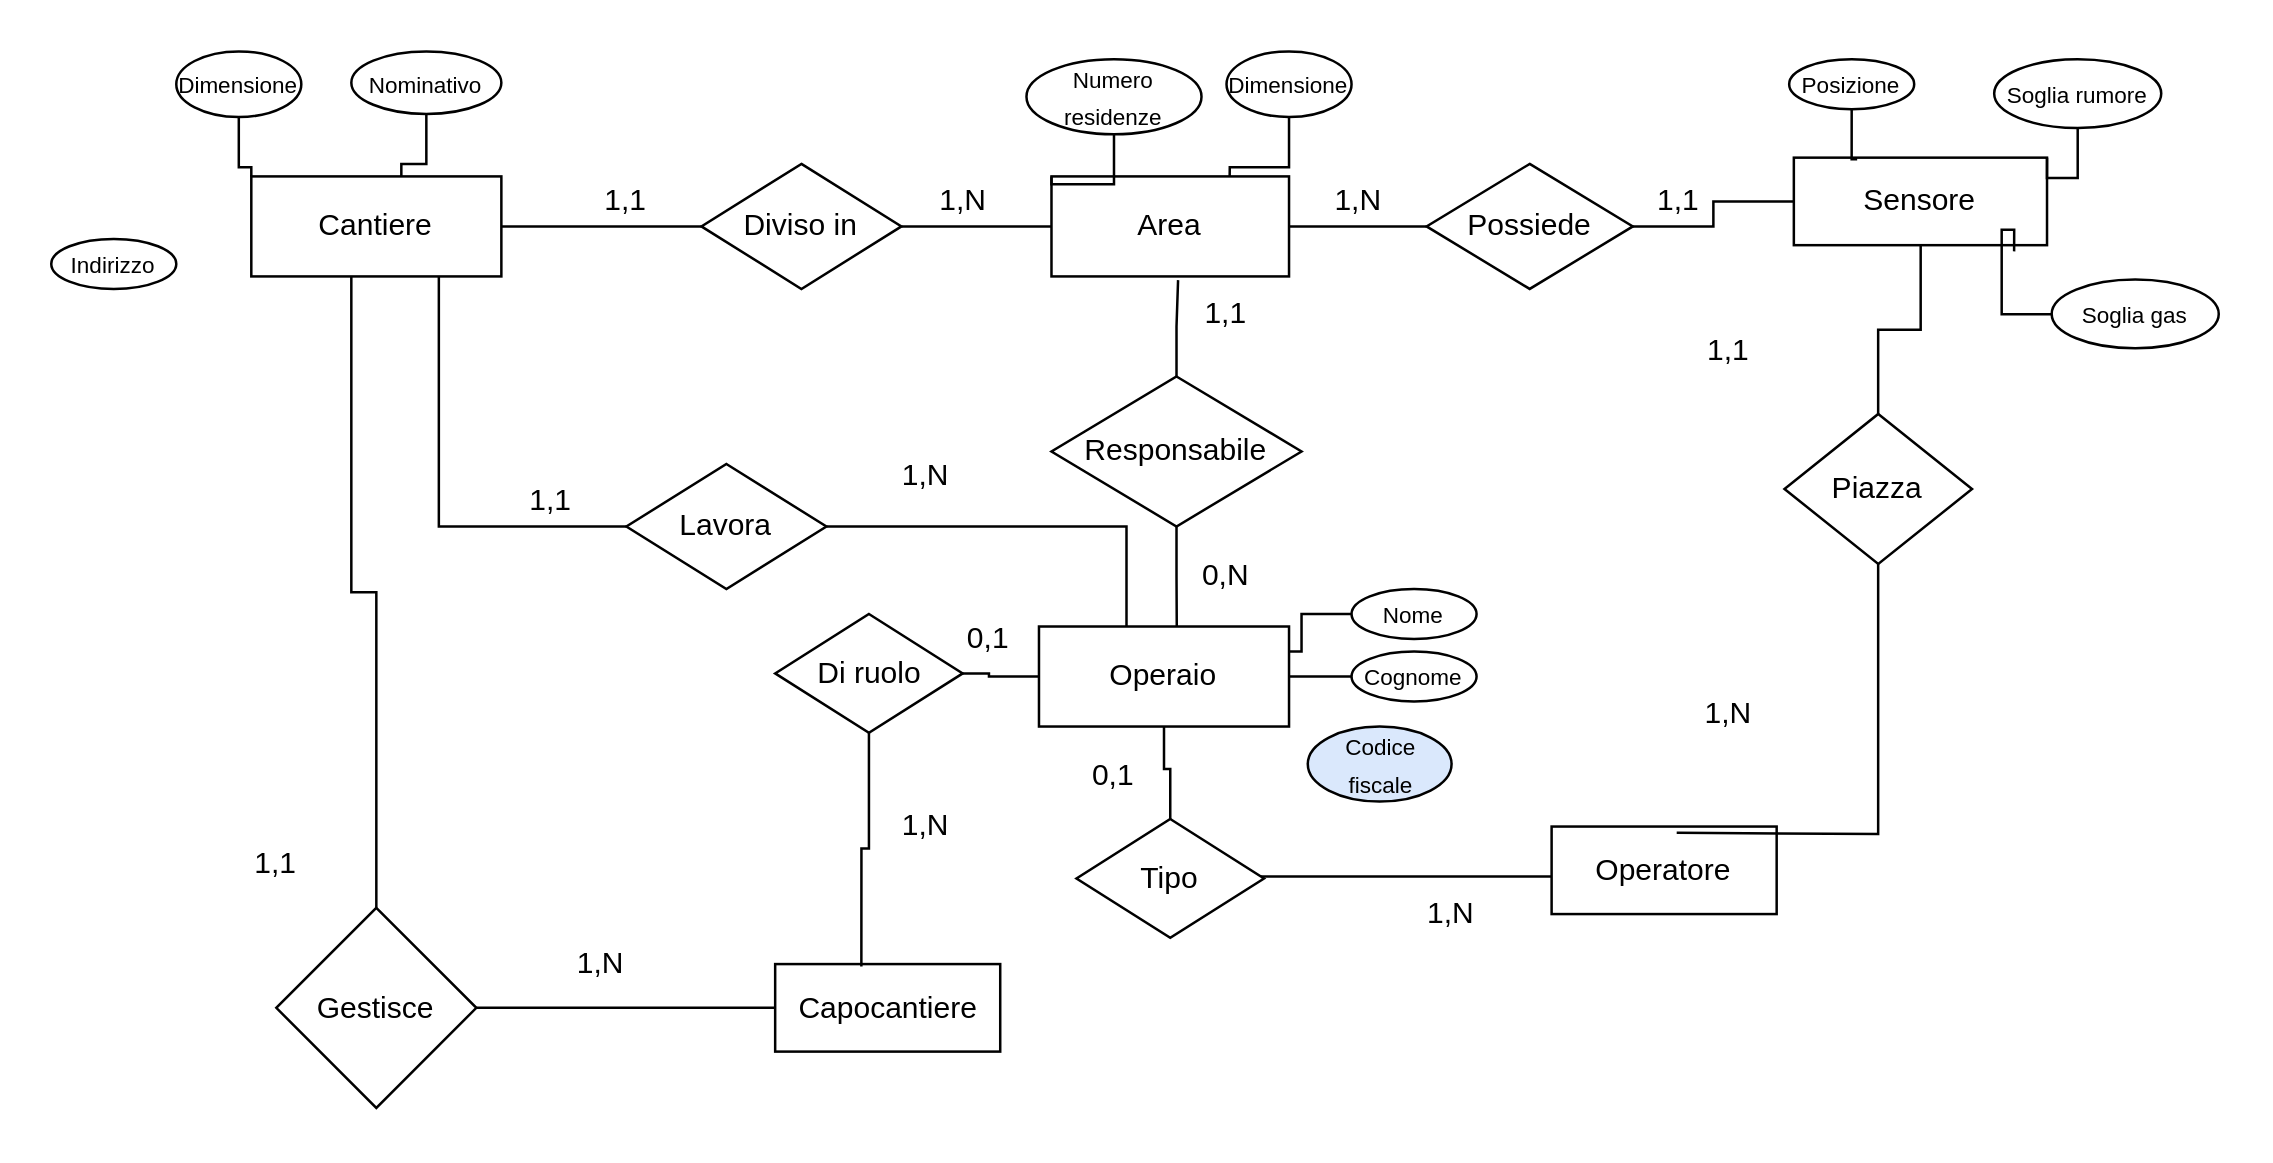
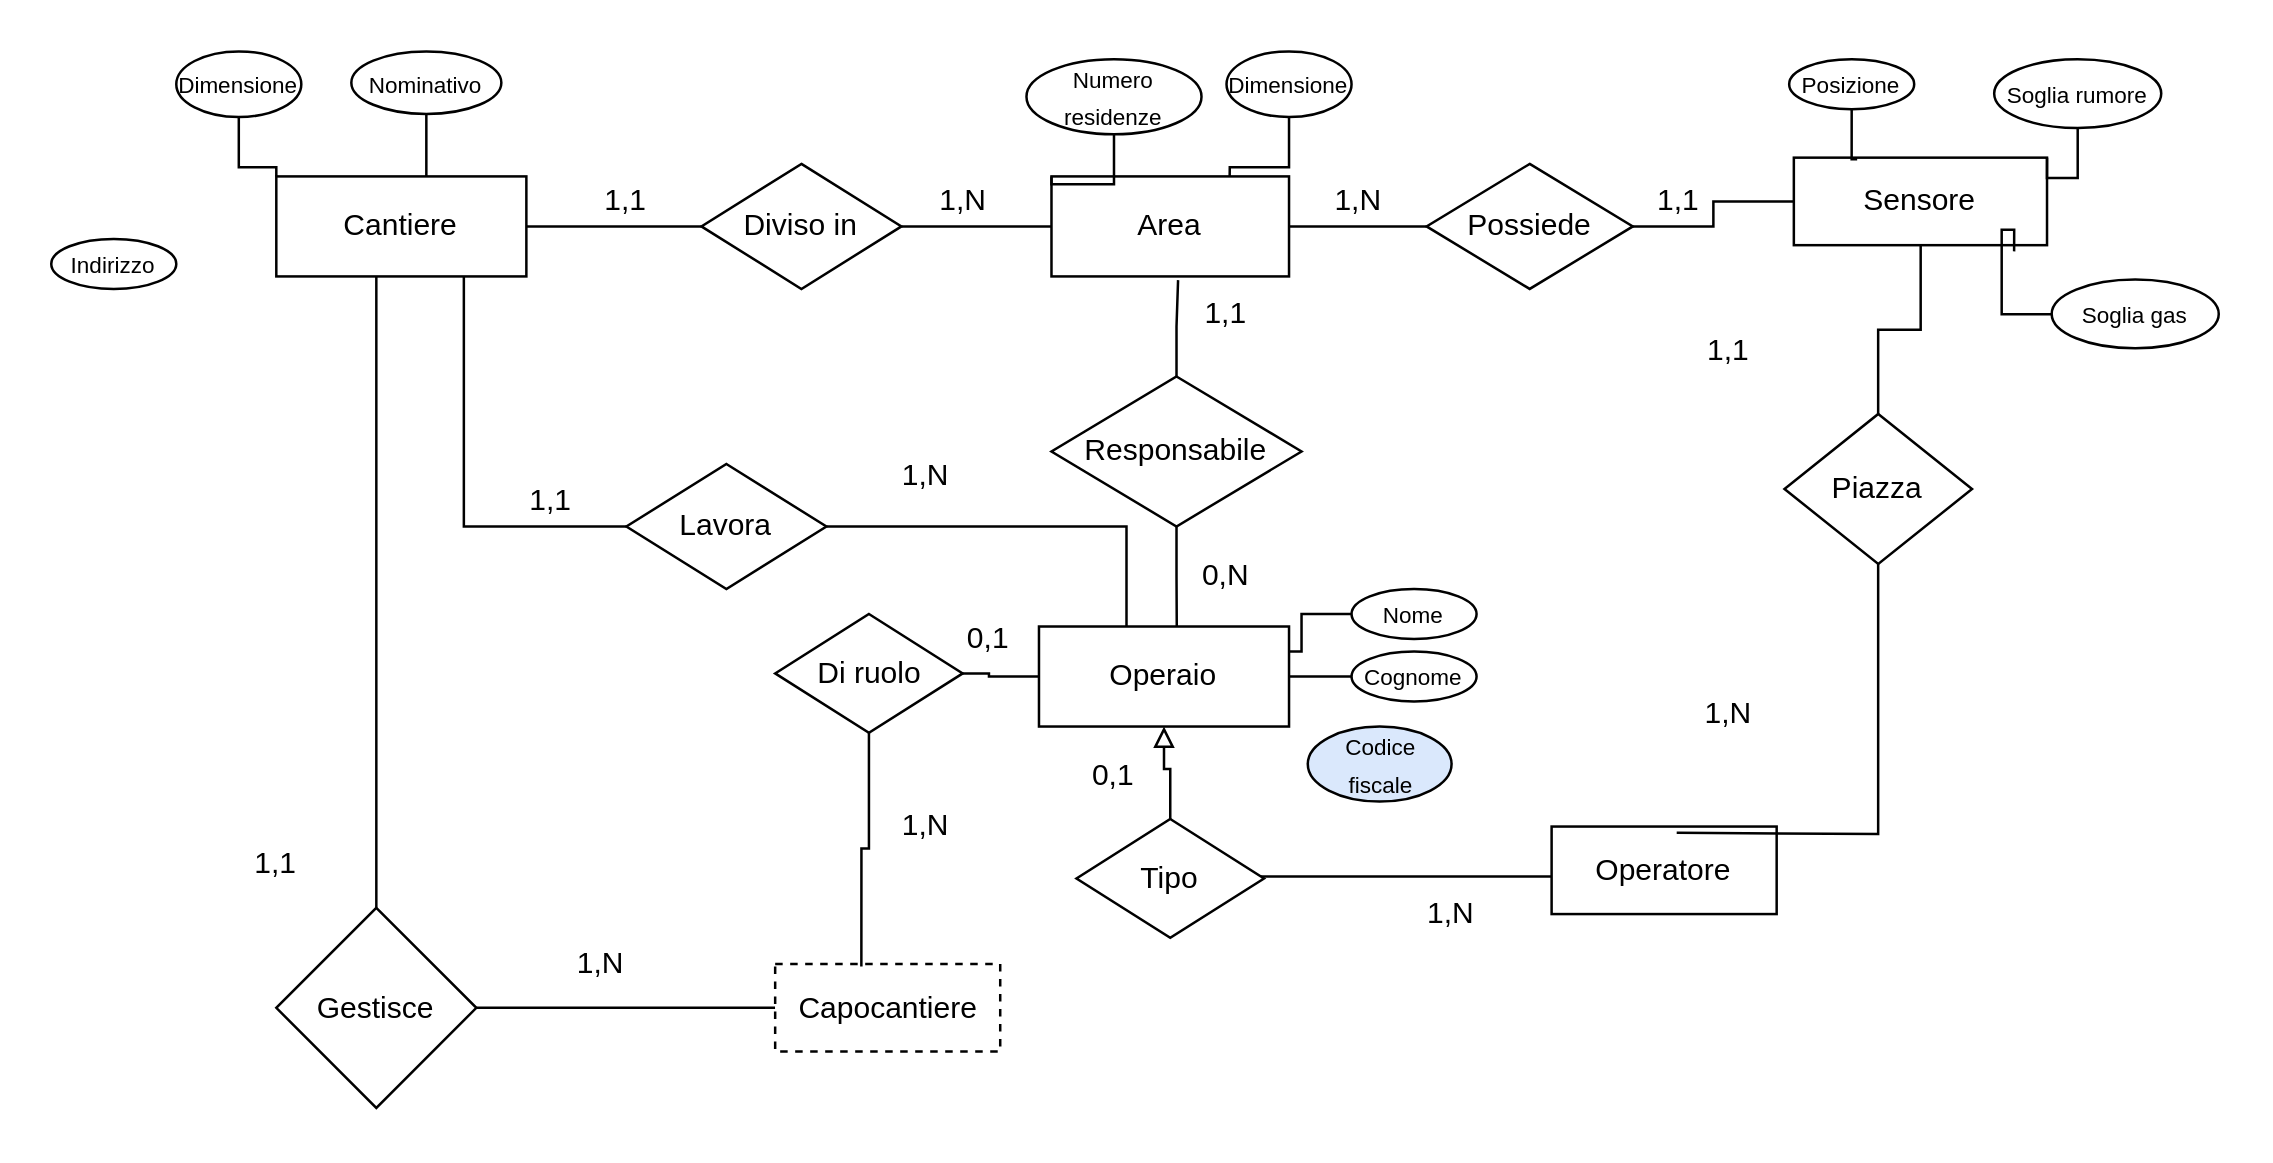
node "Cantiere": moved (376, 226) -> (401, 226)
edge "Operaio" -- "Tipo": arrowhead none -> block
node "Capocantiere": style solid -> dashed
